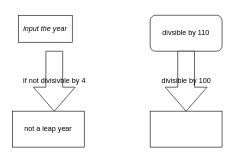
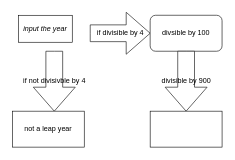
node "if divisible by 4": added
node "divsible by 110": label "divsible by 110" -> "divsible by 100"
node "divisible by 100": label "divisible by 100" -> "divisible by 900"
